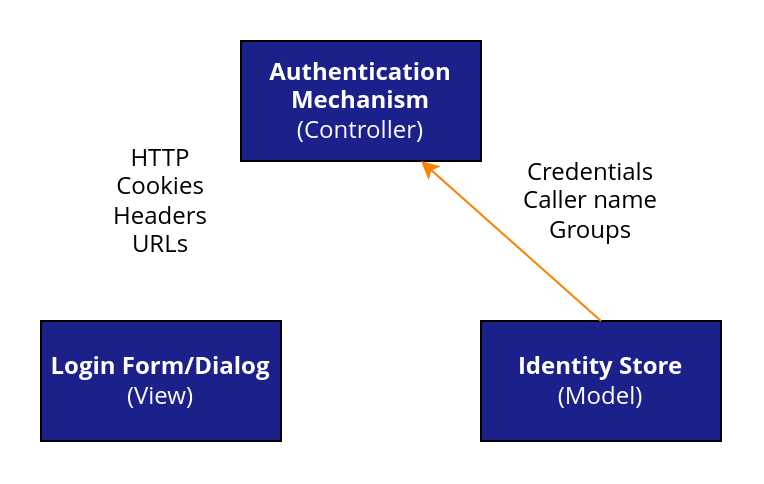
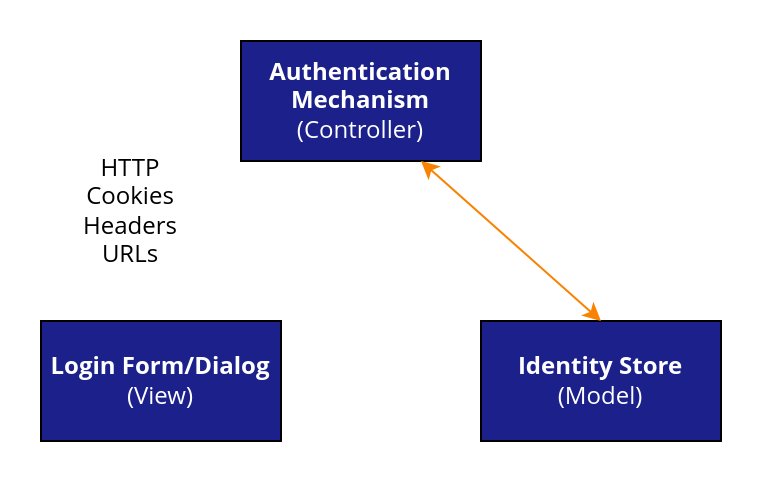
node "HTTP Cookies Headers URLs": moved (161, 201) -> (131, 211)
node "Credentials Caller name Groups": removed
edge "Identity Store (Model)" -> "Authentication Mechanism (Controller)": arrowhead none -> classic
